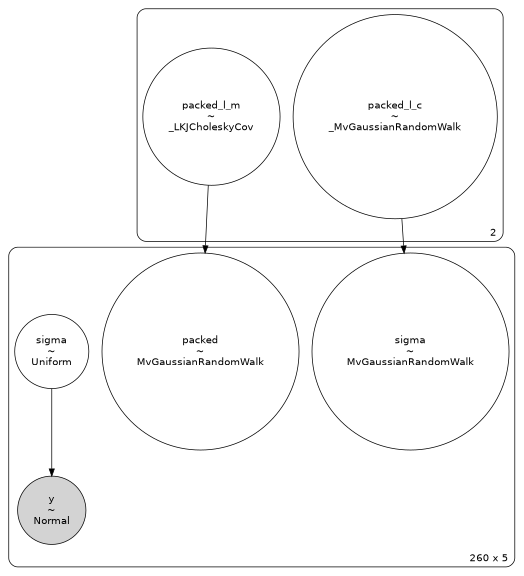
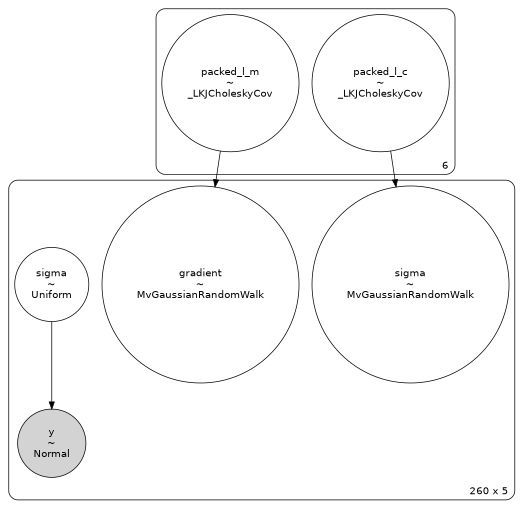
node "packed_l_c ~ _MvGaussianRandomWalk": label "packed_l_c ~ _MvGaussianRandomWalk" -> "packed_l_c ~ _LKJCholeskyCov"
cluster "2": label "2" -> "6"
node "packed ~ MvGaussianRandomWalk": label "packed ~ MvGaussianRandomWalk" -> "gradient ~ MvGaussianRandomWalk"
